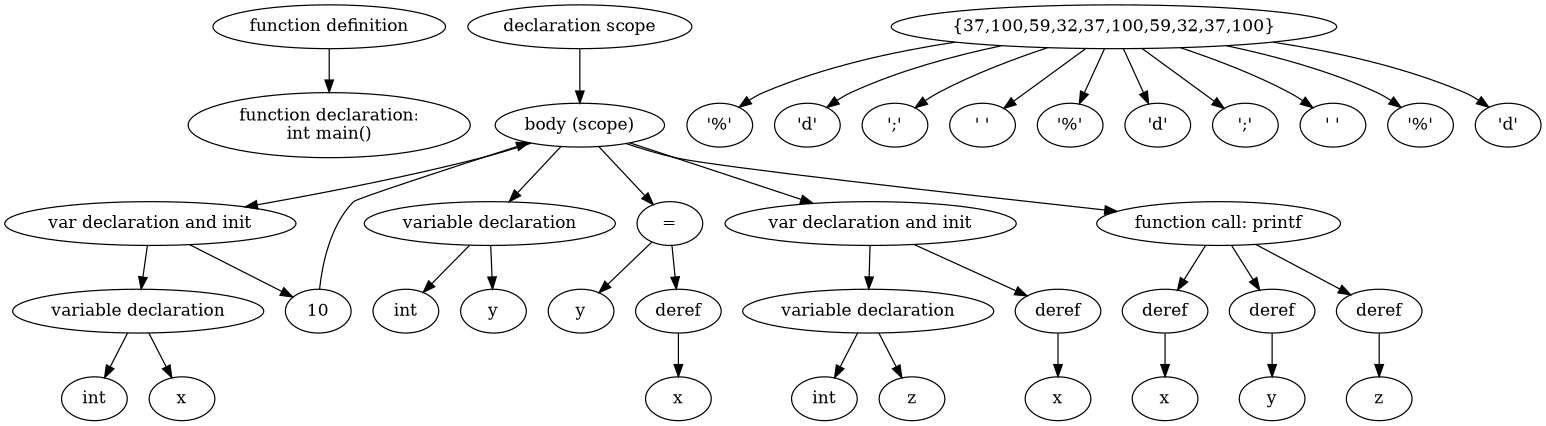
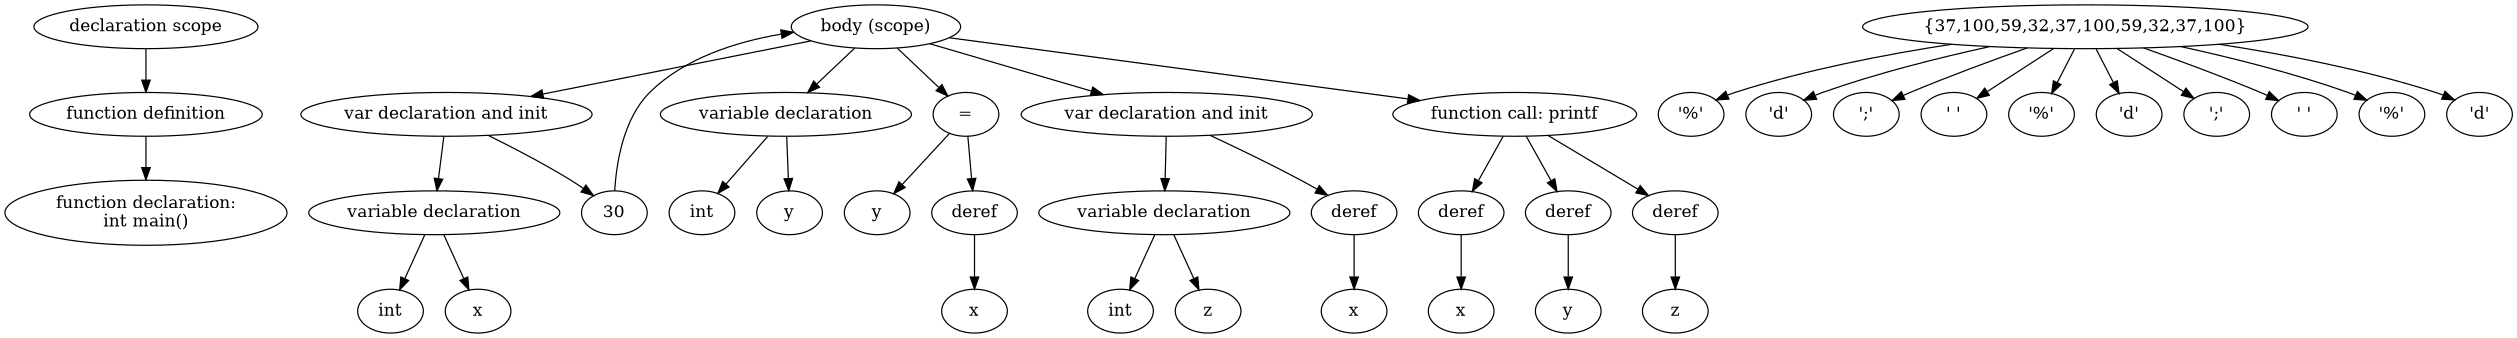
edge "declaration scope" -> "body (scope)": now "declaration scope" -> "function definition"
node "10": label "10" -> "30"
